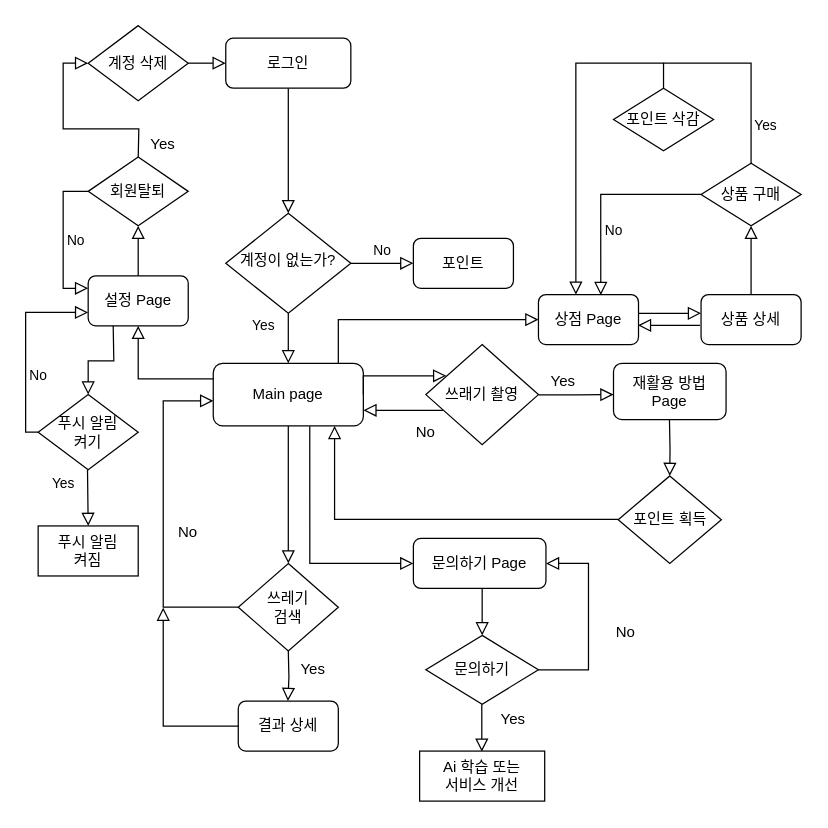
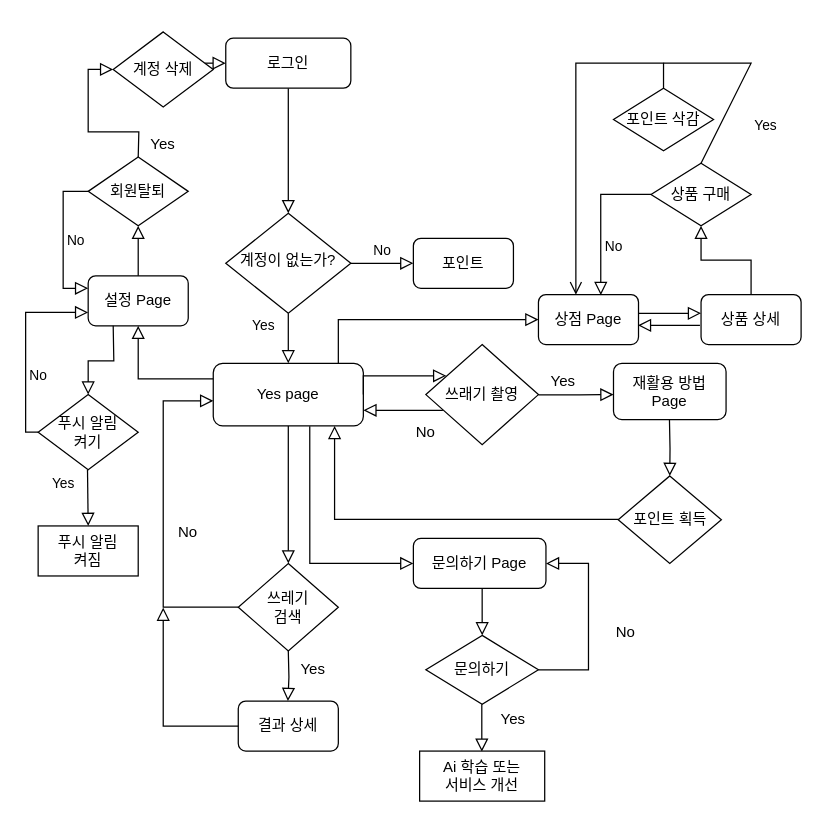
node "계정 삭제": moved (138, 63) -> (163, 69)
node "상품 구매": moved (751, 194) -> (701, 194)
edge "포인트 삭감" -> "상점 Page": arrowhead block -> open
node "Main page": label "Main page" -> "Yes page"
